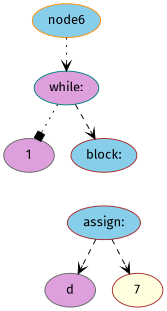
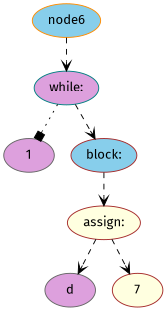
edge "node6" -> "while:": style dotted -> dashed
edge "block:" -> "assign:": added
node "assign:": fillcolor skyblue -> lightyellow
